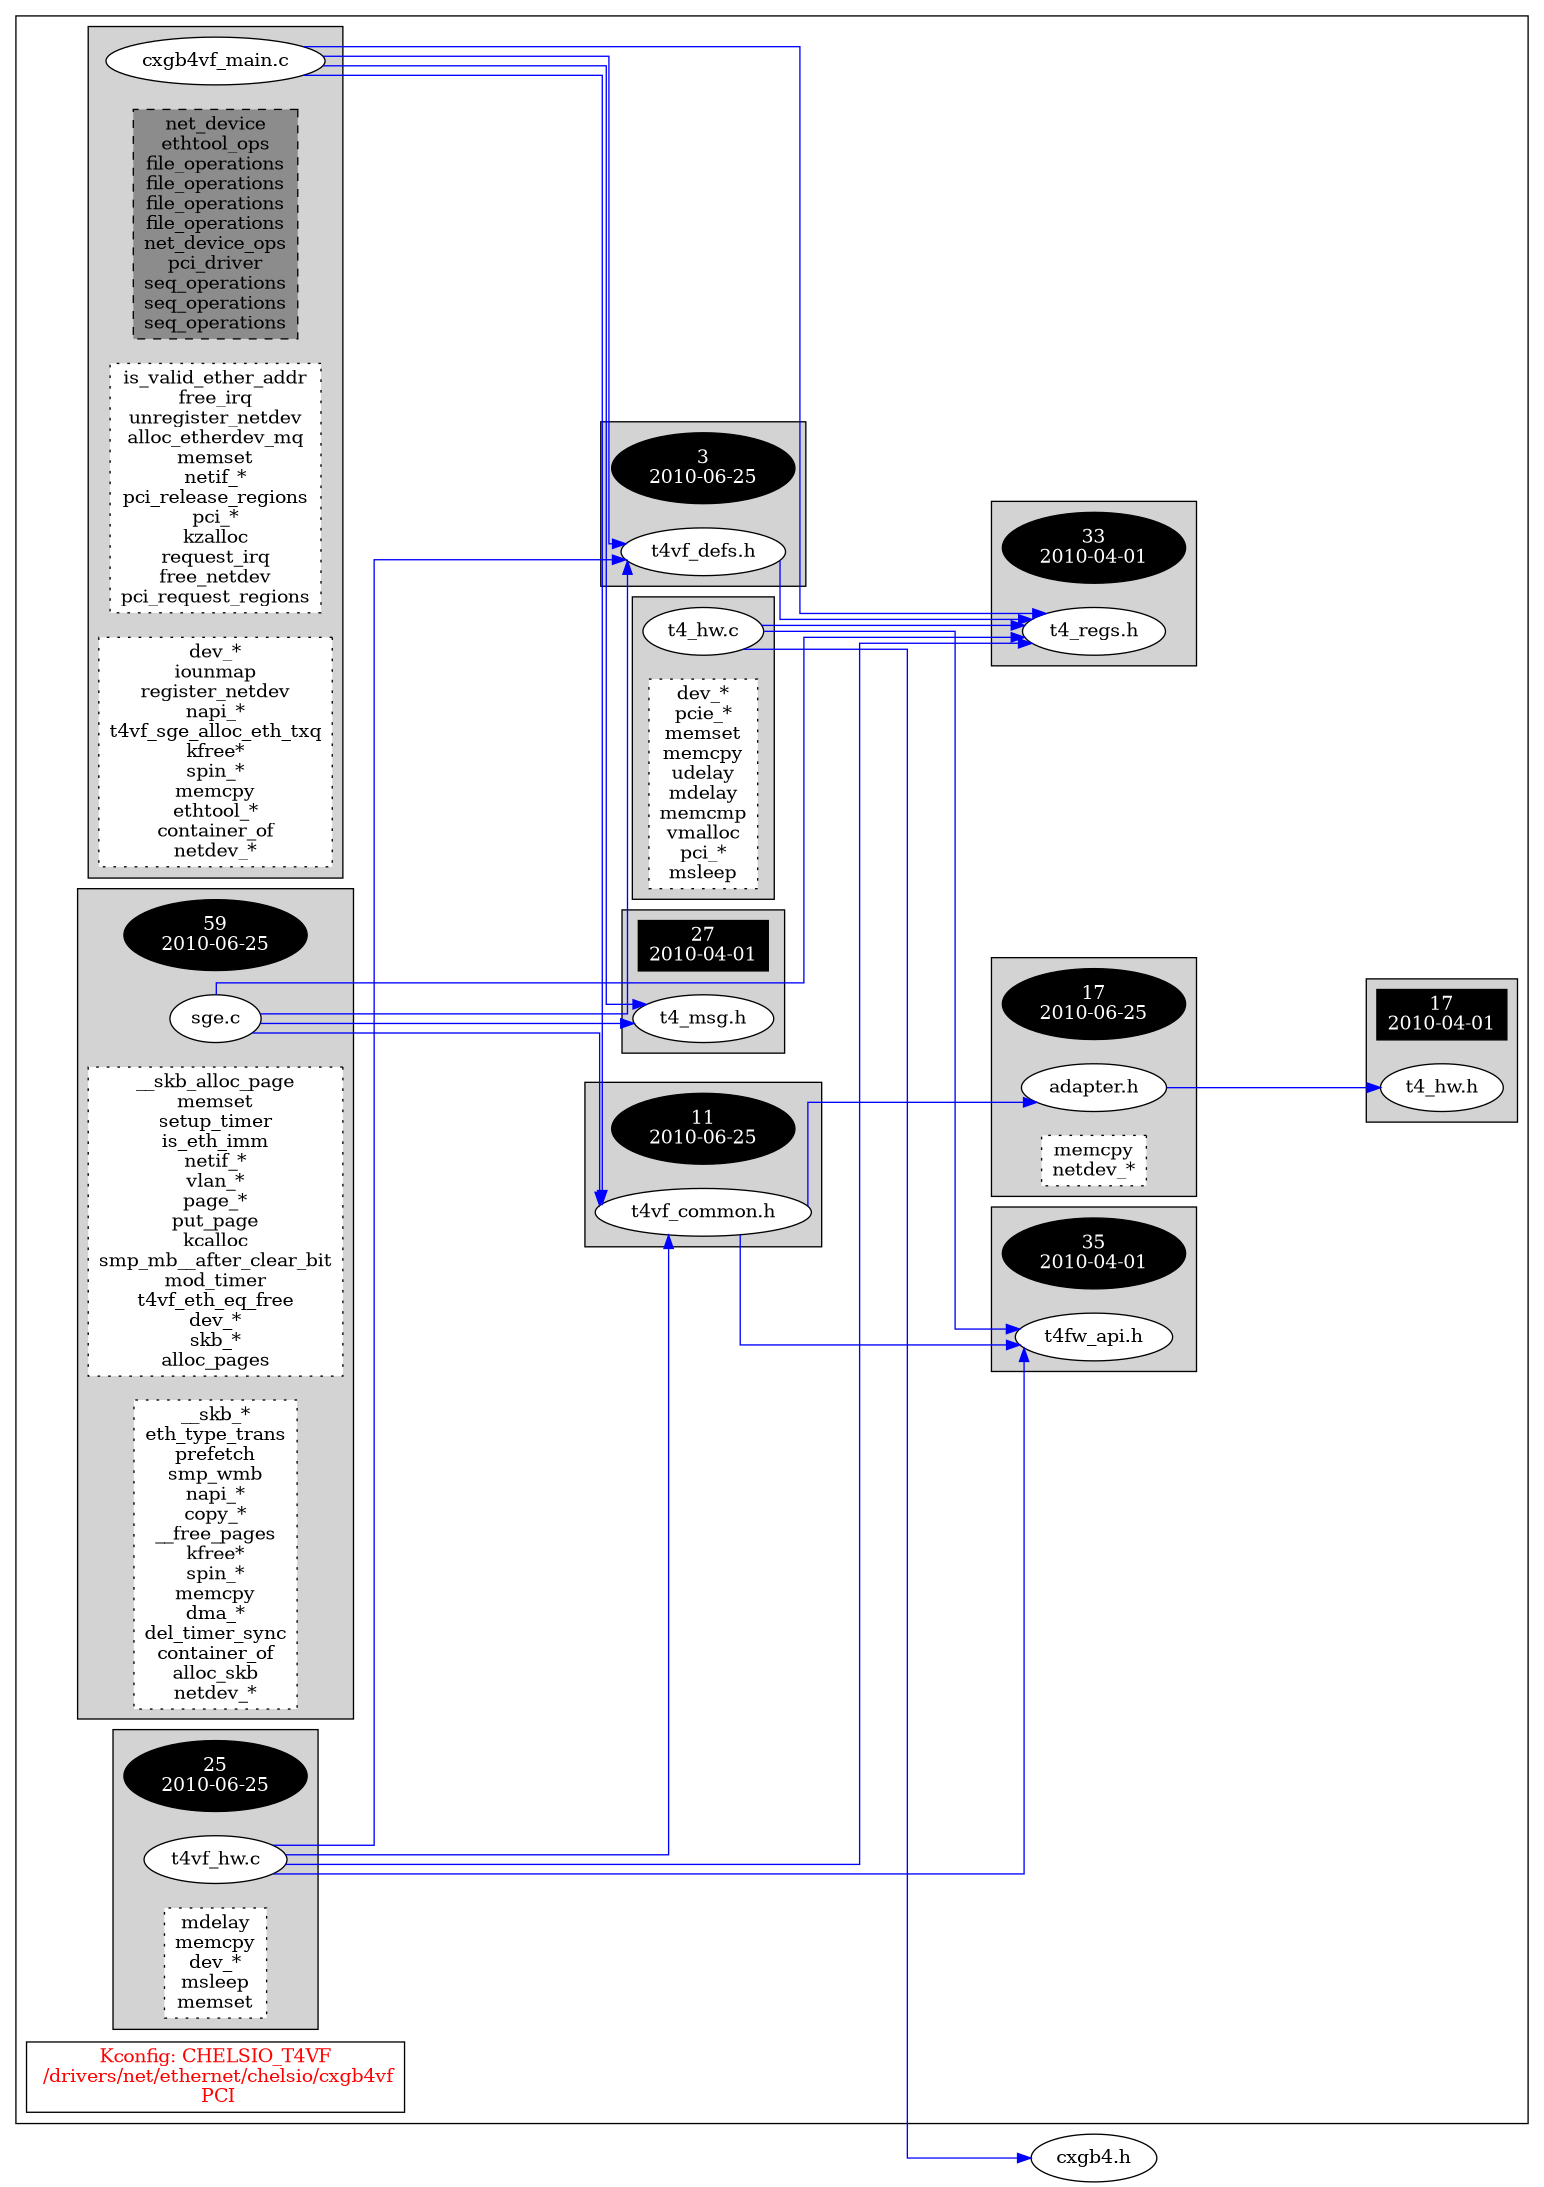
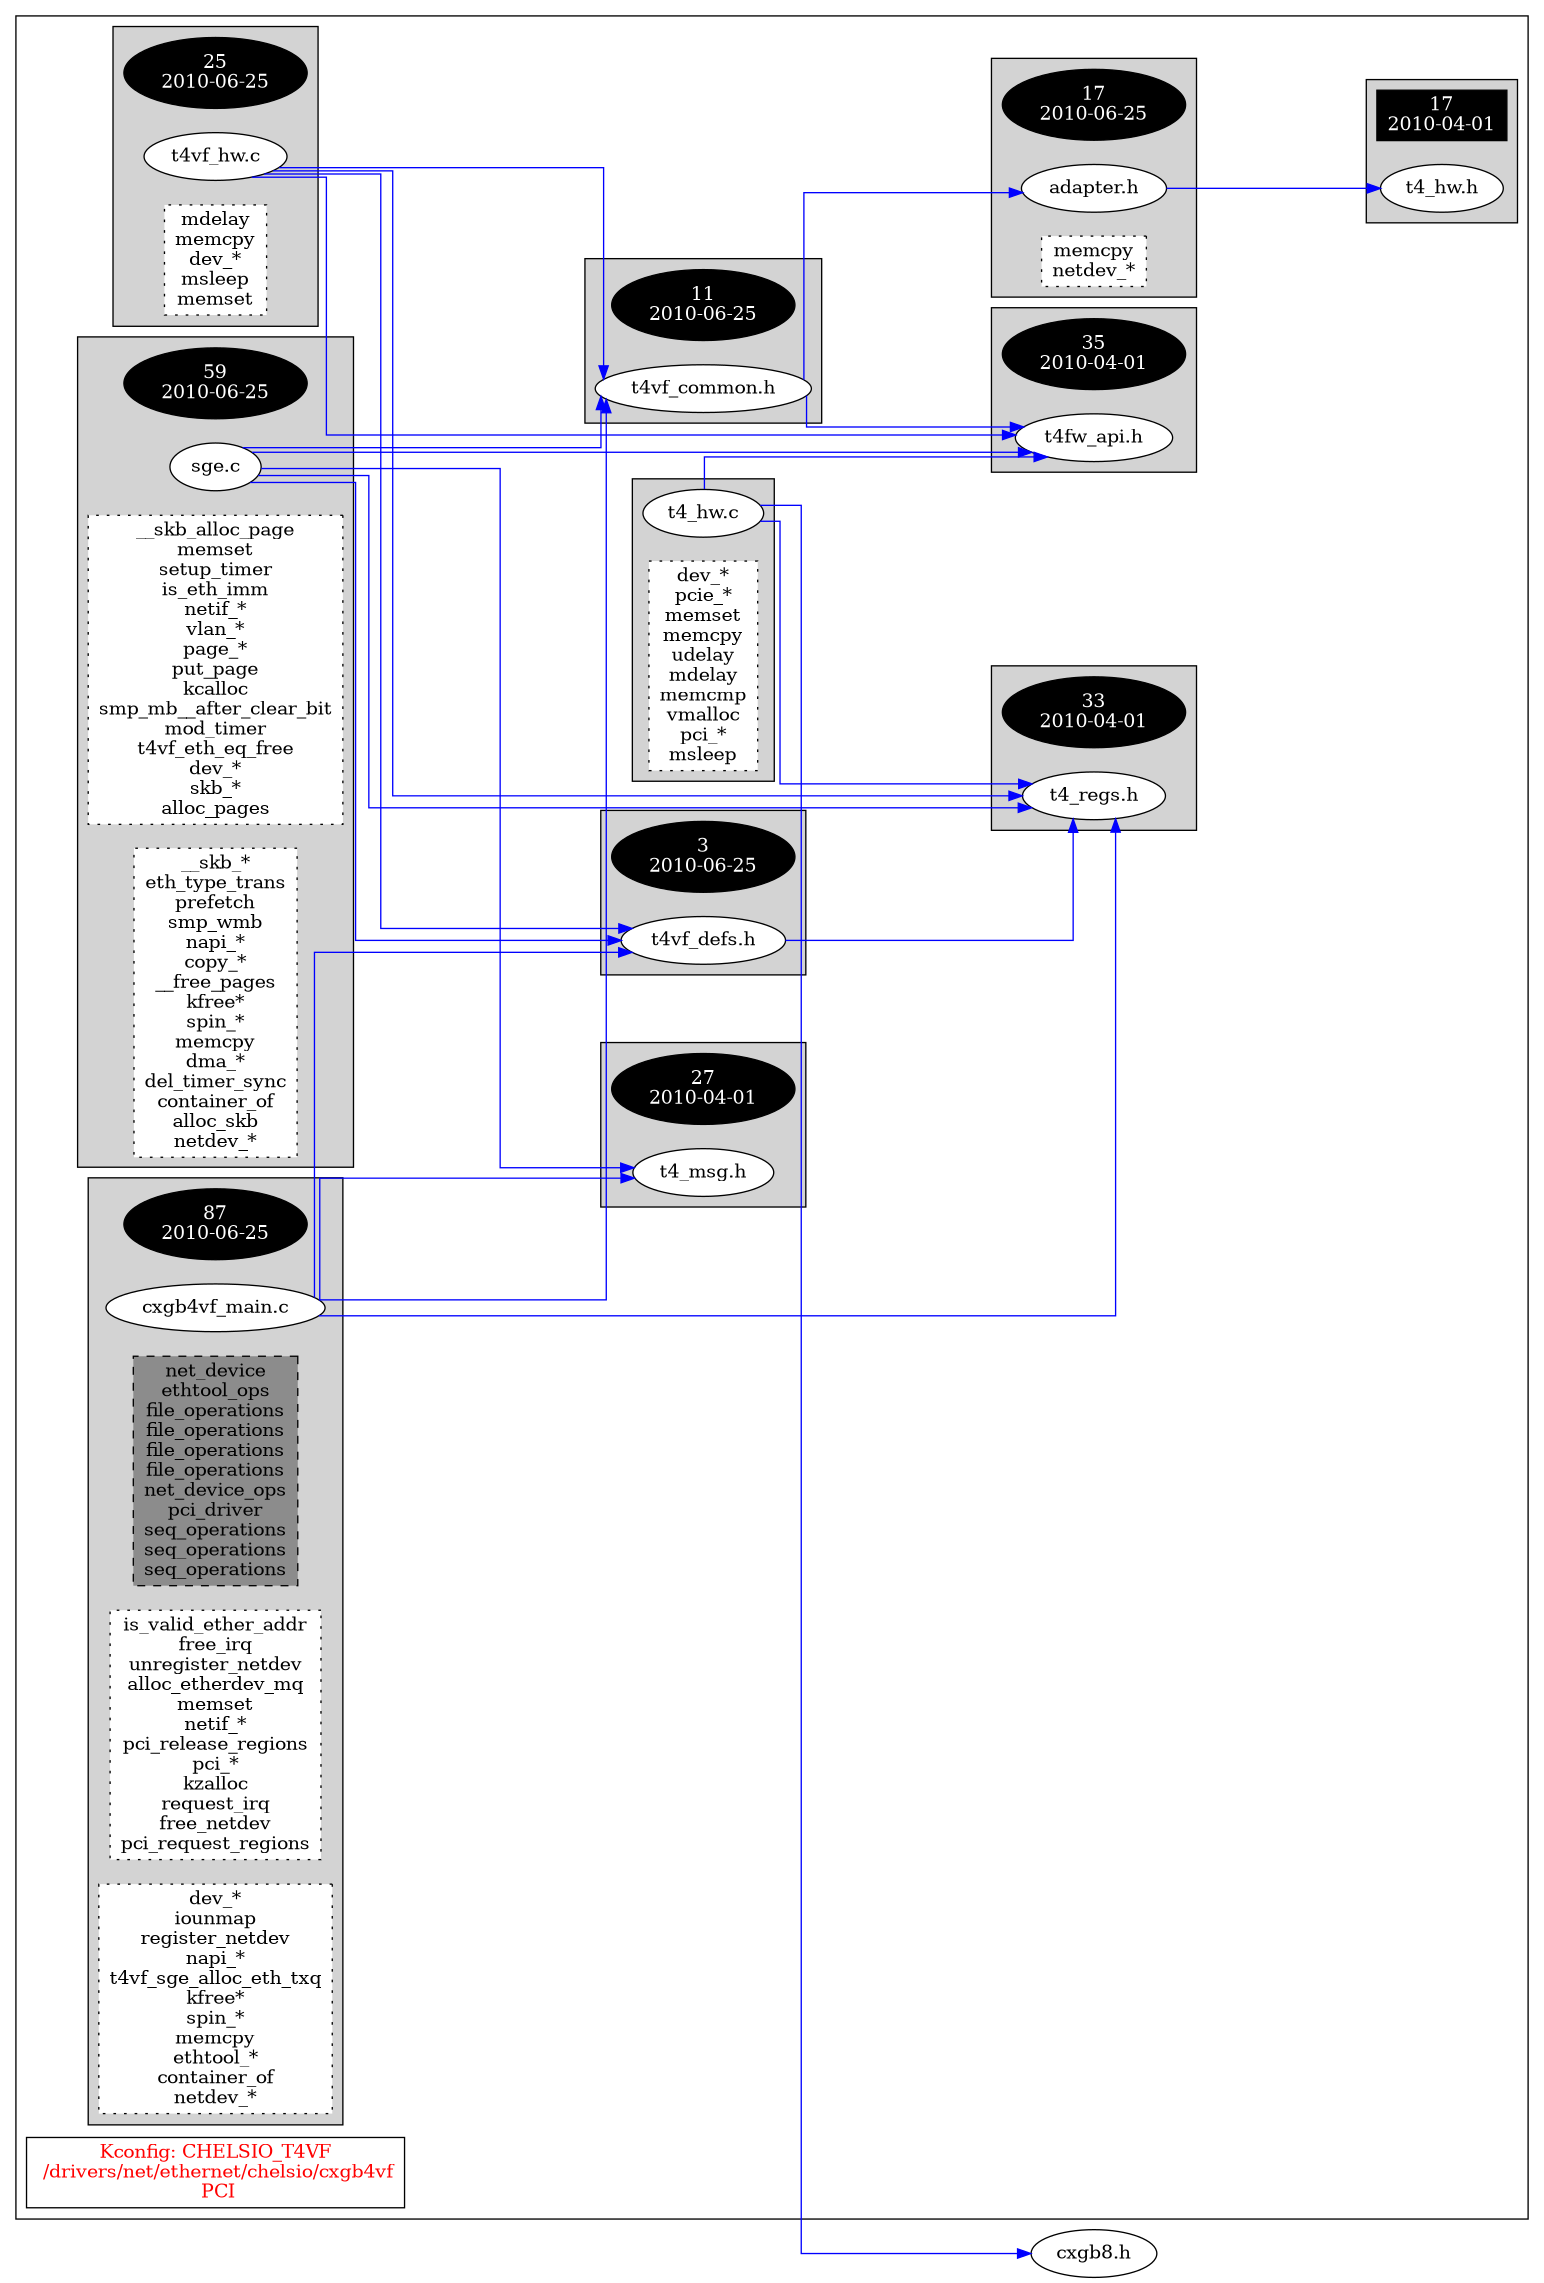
edge "sge.c" -> "t4fw_api.h": added
node "27 2010-04-01": shape box -> ellipse
node "87 2010-06-25": added
node "cxgb4.h": label "cxgb4.h" -> "cxgb8.h"
